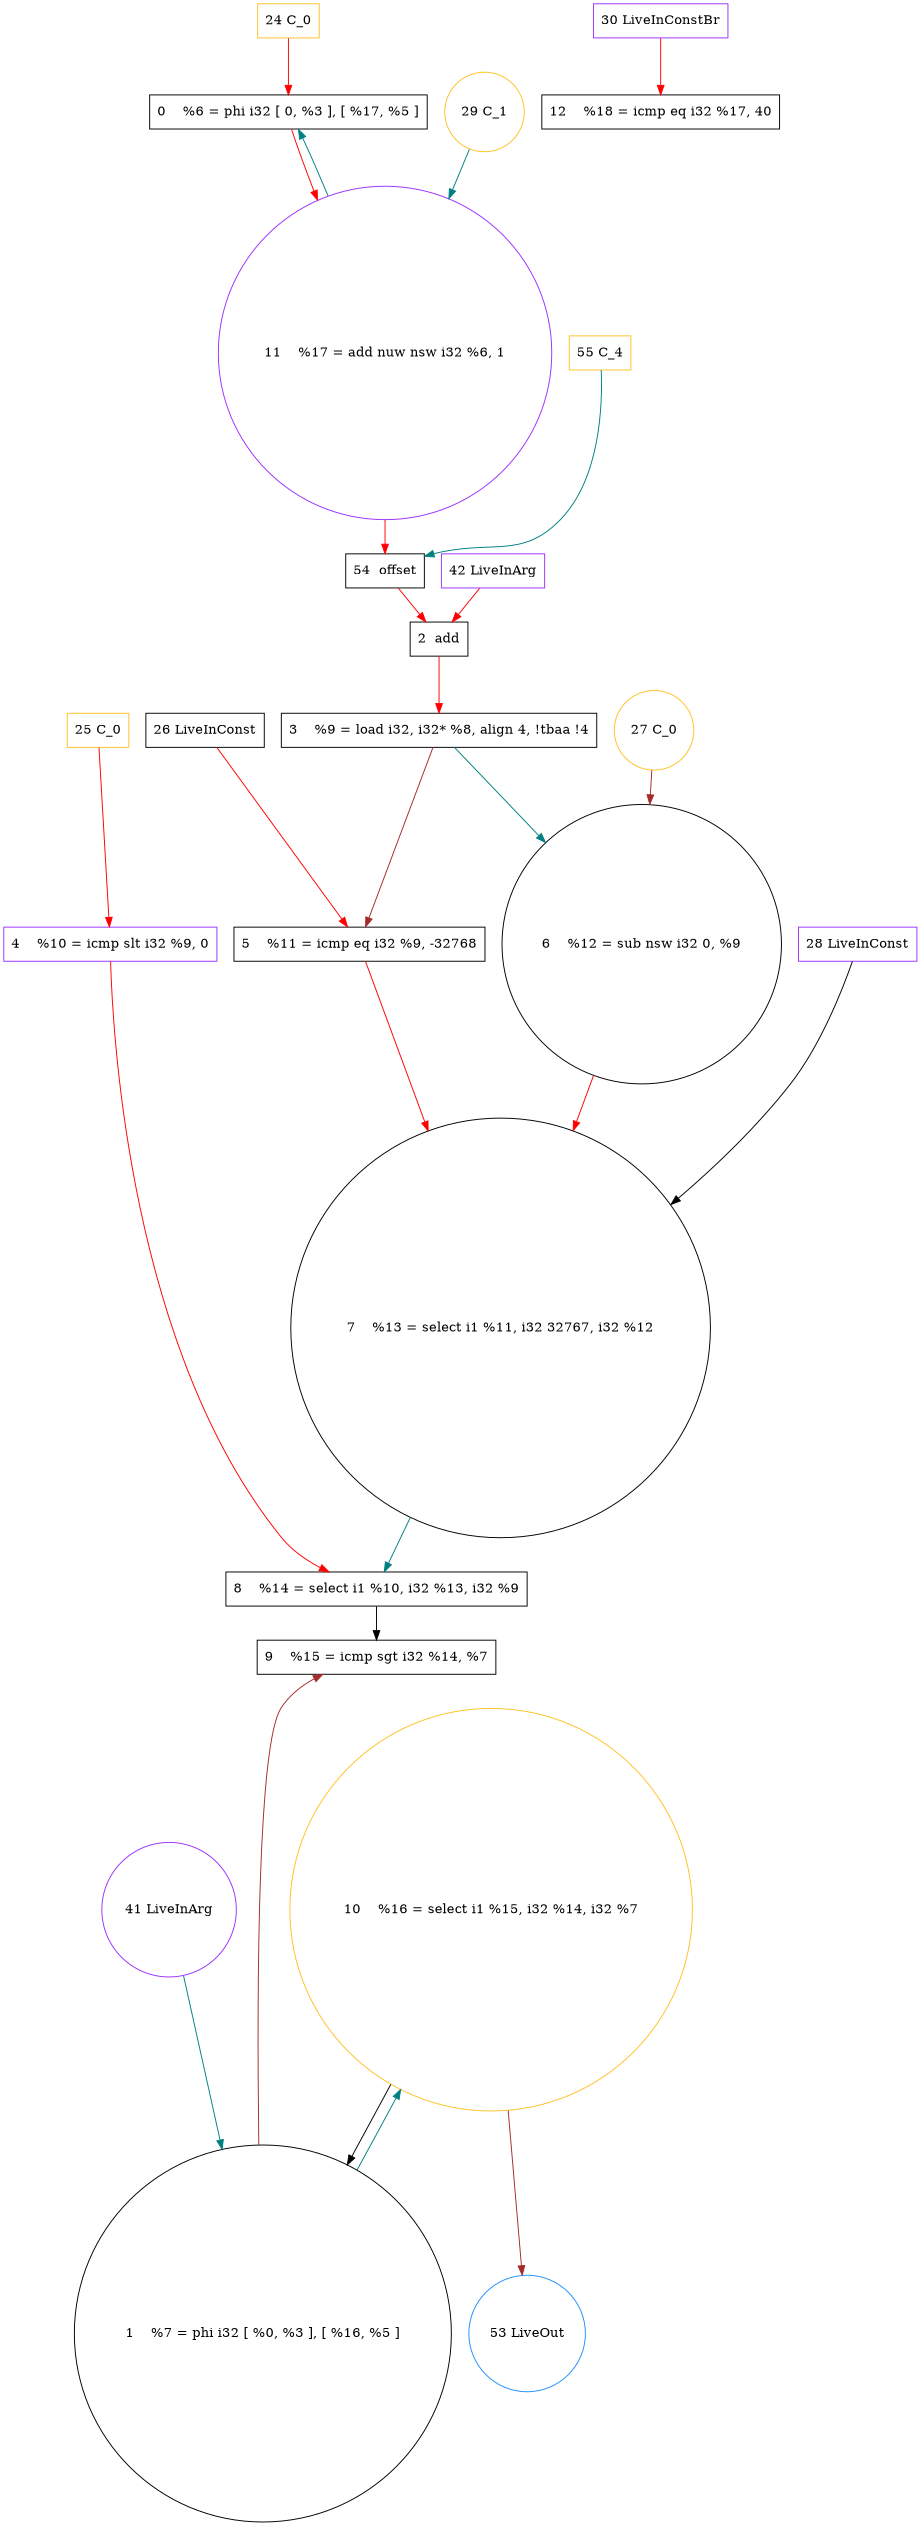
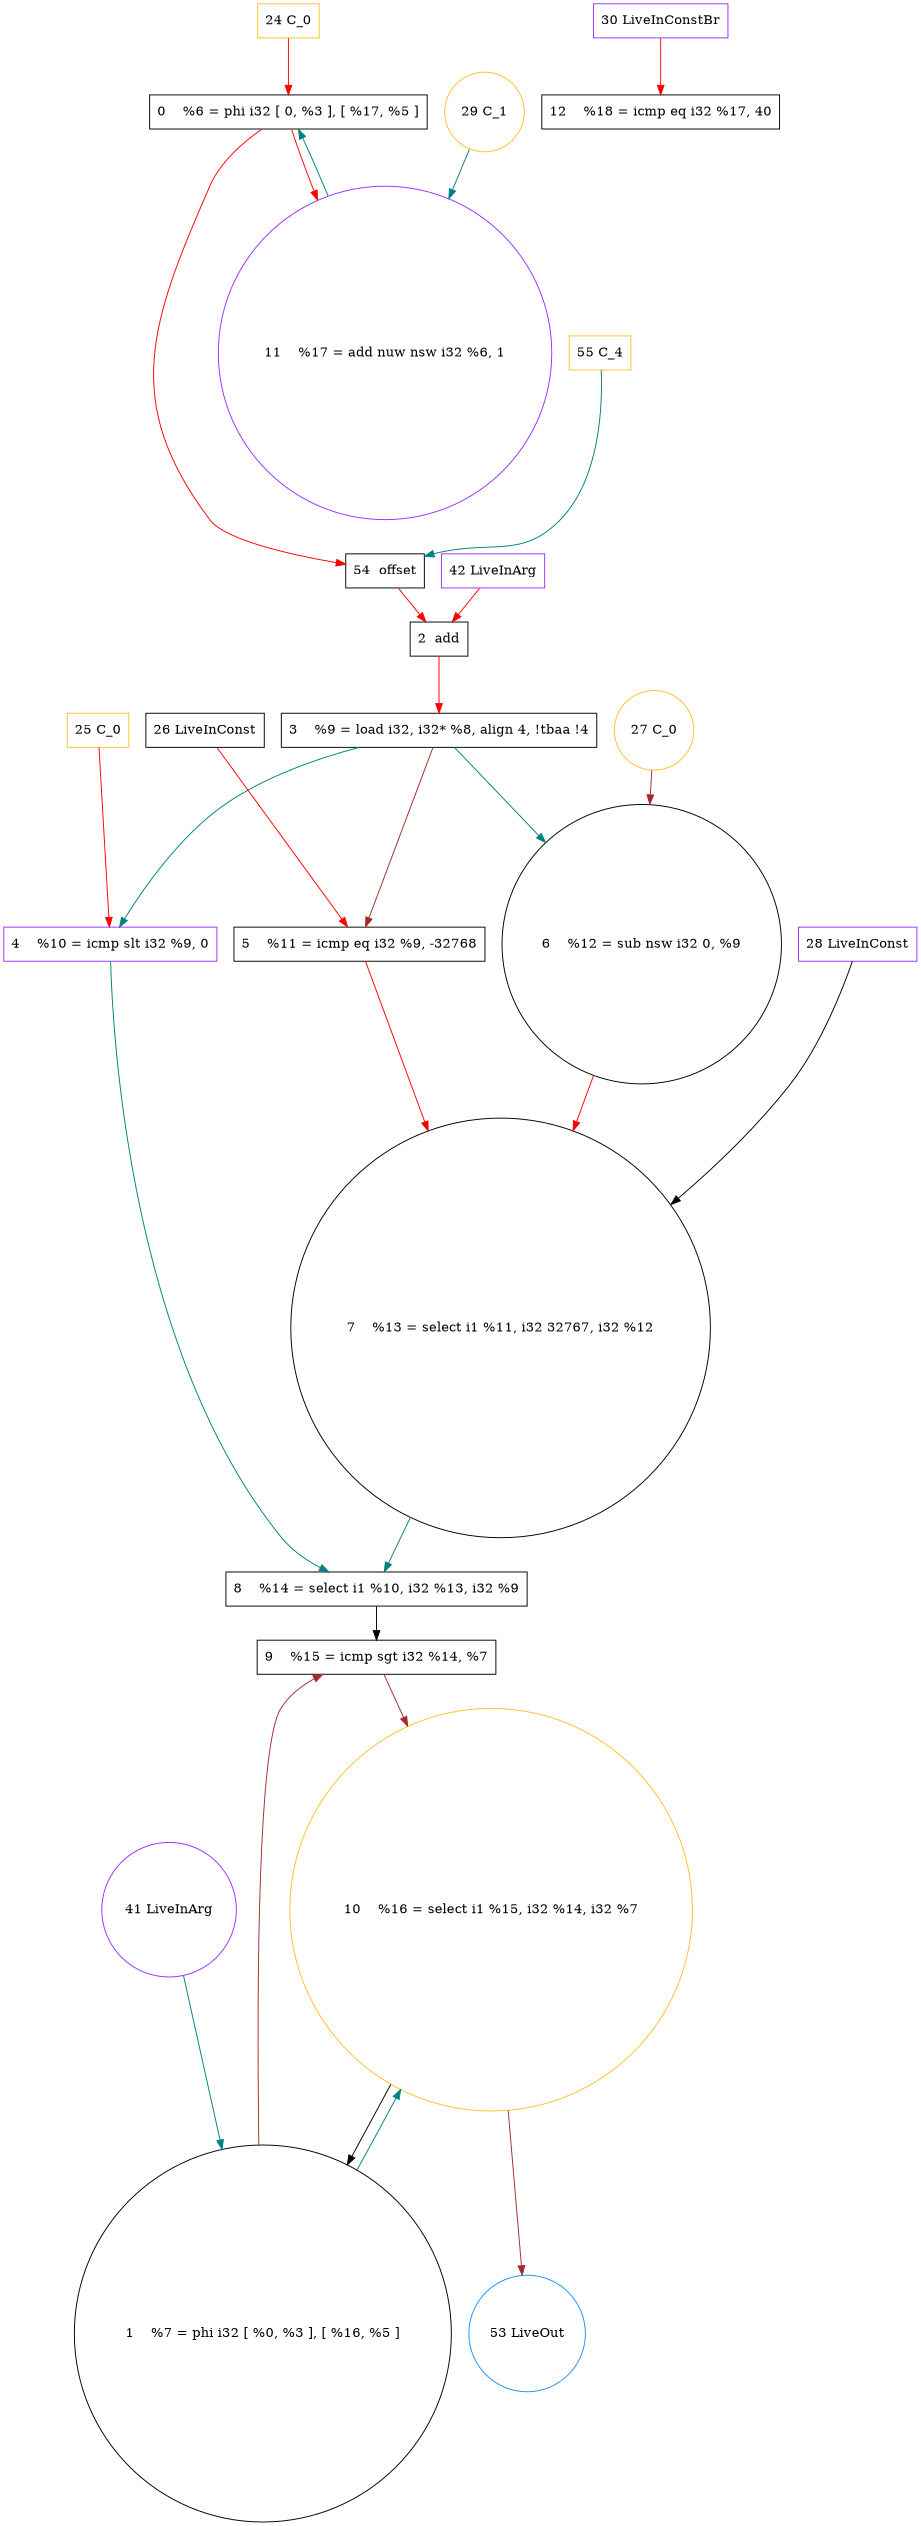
edge "11    %17 = add nuw nsw i32 %6, 1" -> "54  offset": now "0    %6 = phi i32 [ 0, %3 ], [ %17, %5 ]" -> "54  offset"
edge "3    %9 = load i32, i32* %8, align 4, !tbaa !4" -> "4    %10 = icmp slt i32 %9, 0": added
edge "4    %10 = icmp slt i32 %9, 0" -> "8    %14 = select i1 %10, i32 %13, i32 %9": color red -> teal
edge "9    %15 = icmp sgt i32 %14, %7" -> "10    %16 = select i1 %15, i32 %14, i32 %7": added
